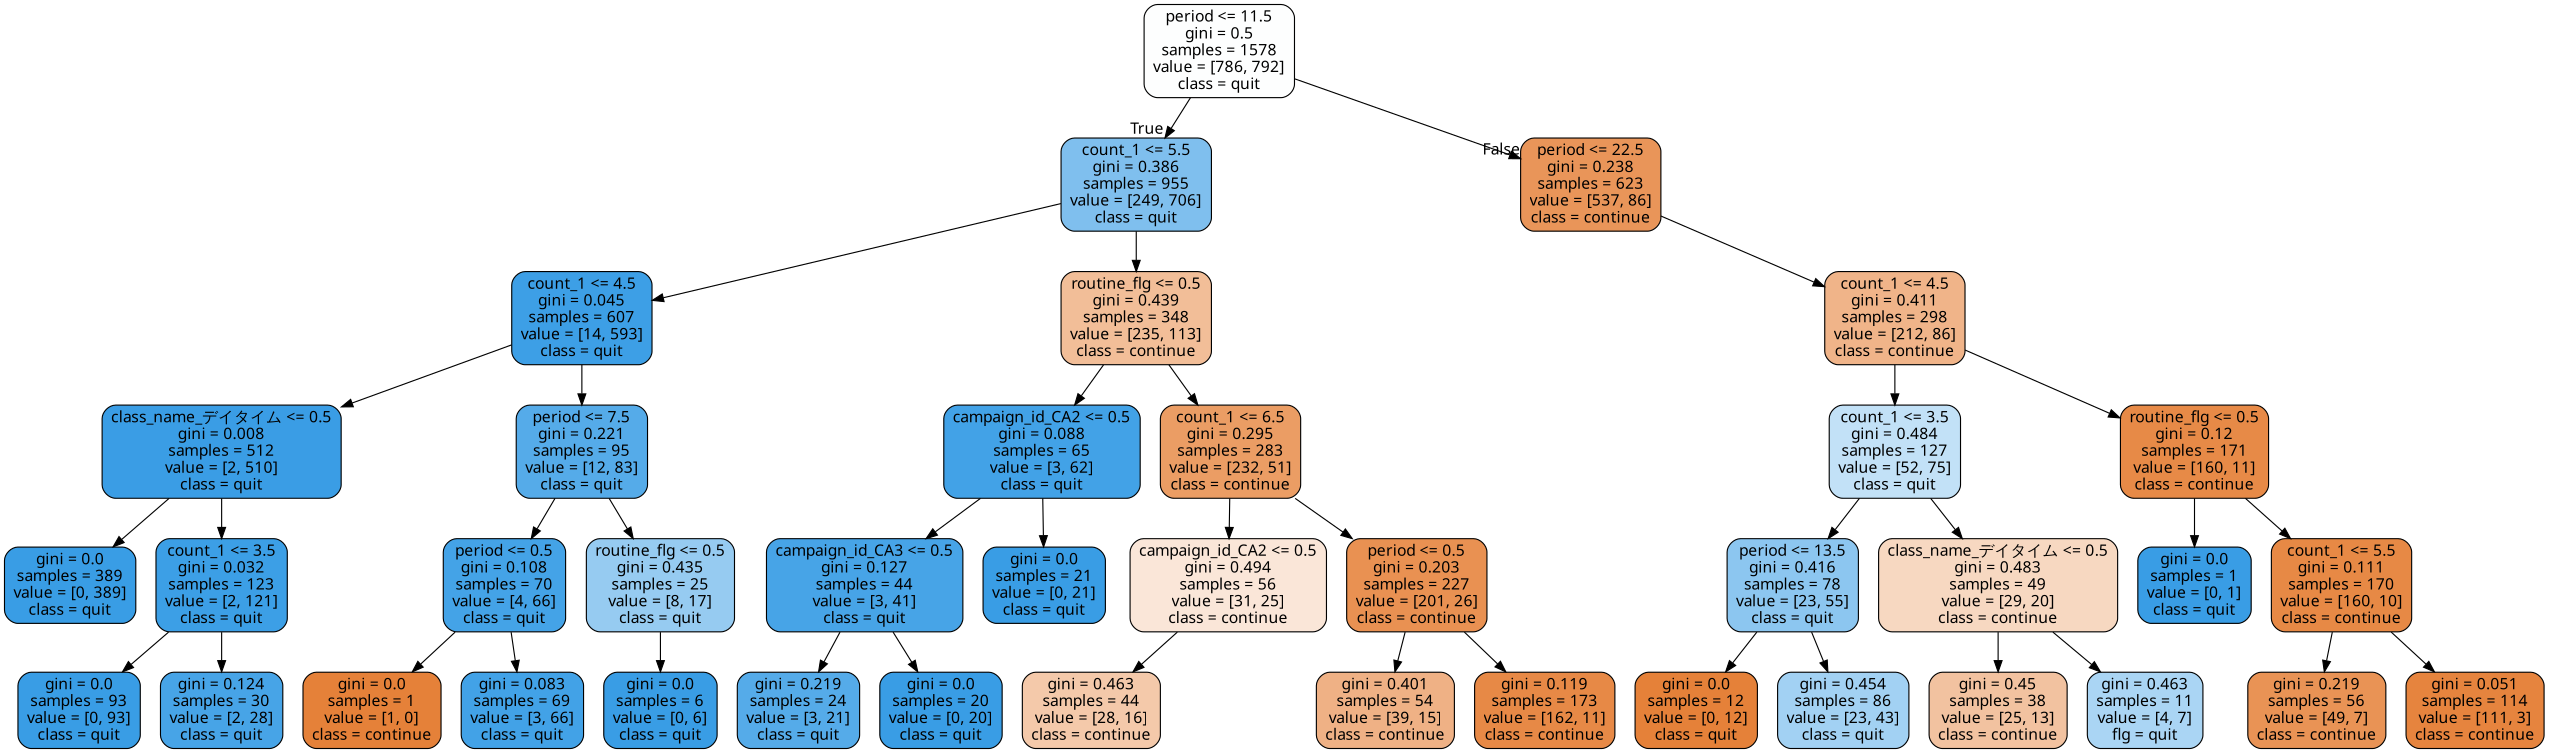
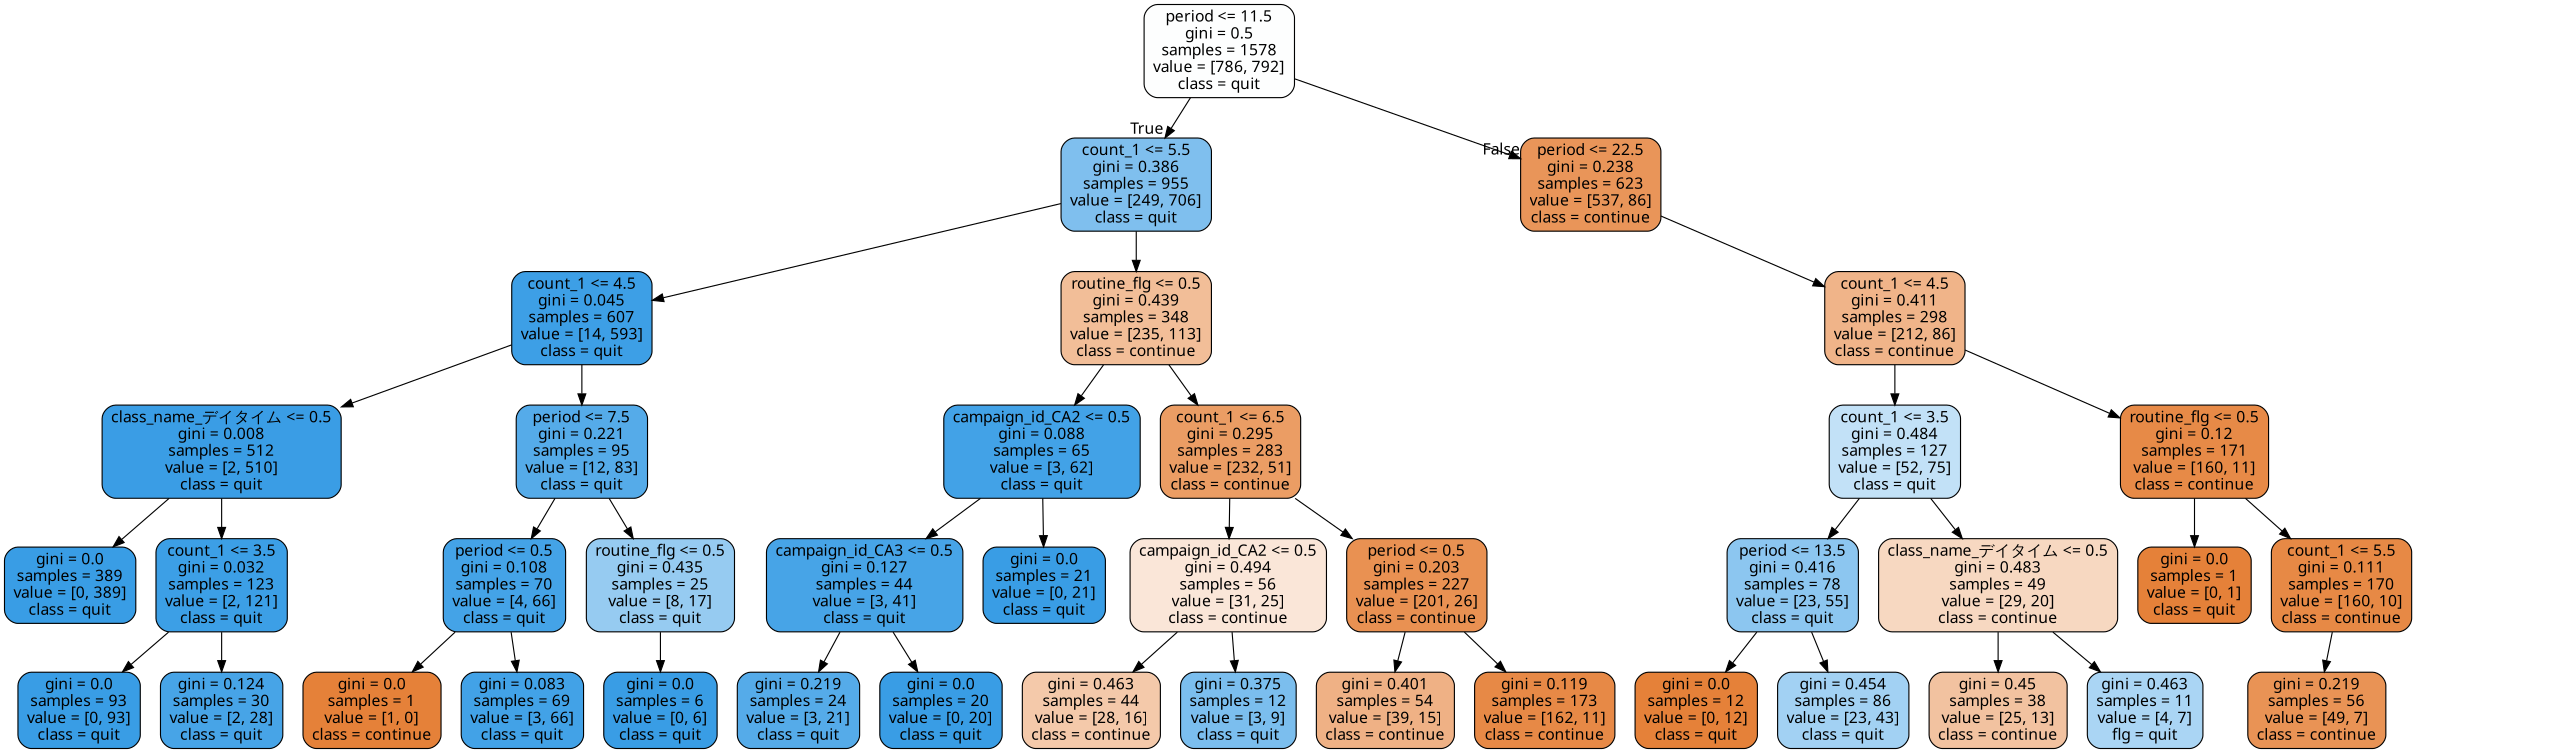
node "gini = 0.0 samples = 1 value = [0, 1] class = quit": fillcolor #399de5ff -> #e58139ff
node "gini = 0.375 samples = 12 value = [3, 9] class = quit": added
node "gini = 0.051 samples = 114 value = [111, 3] class = continue": removed
